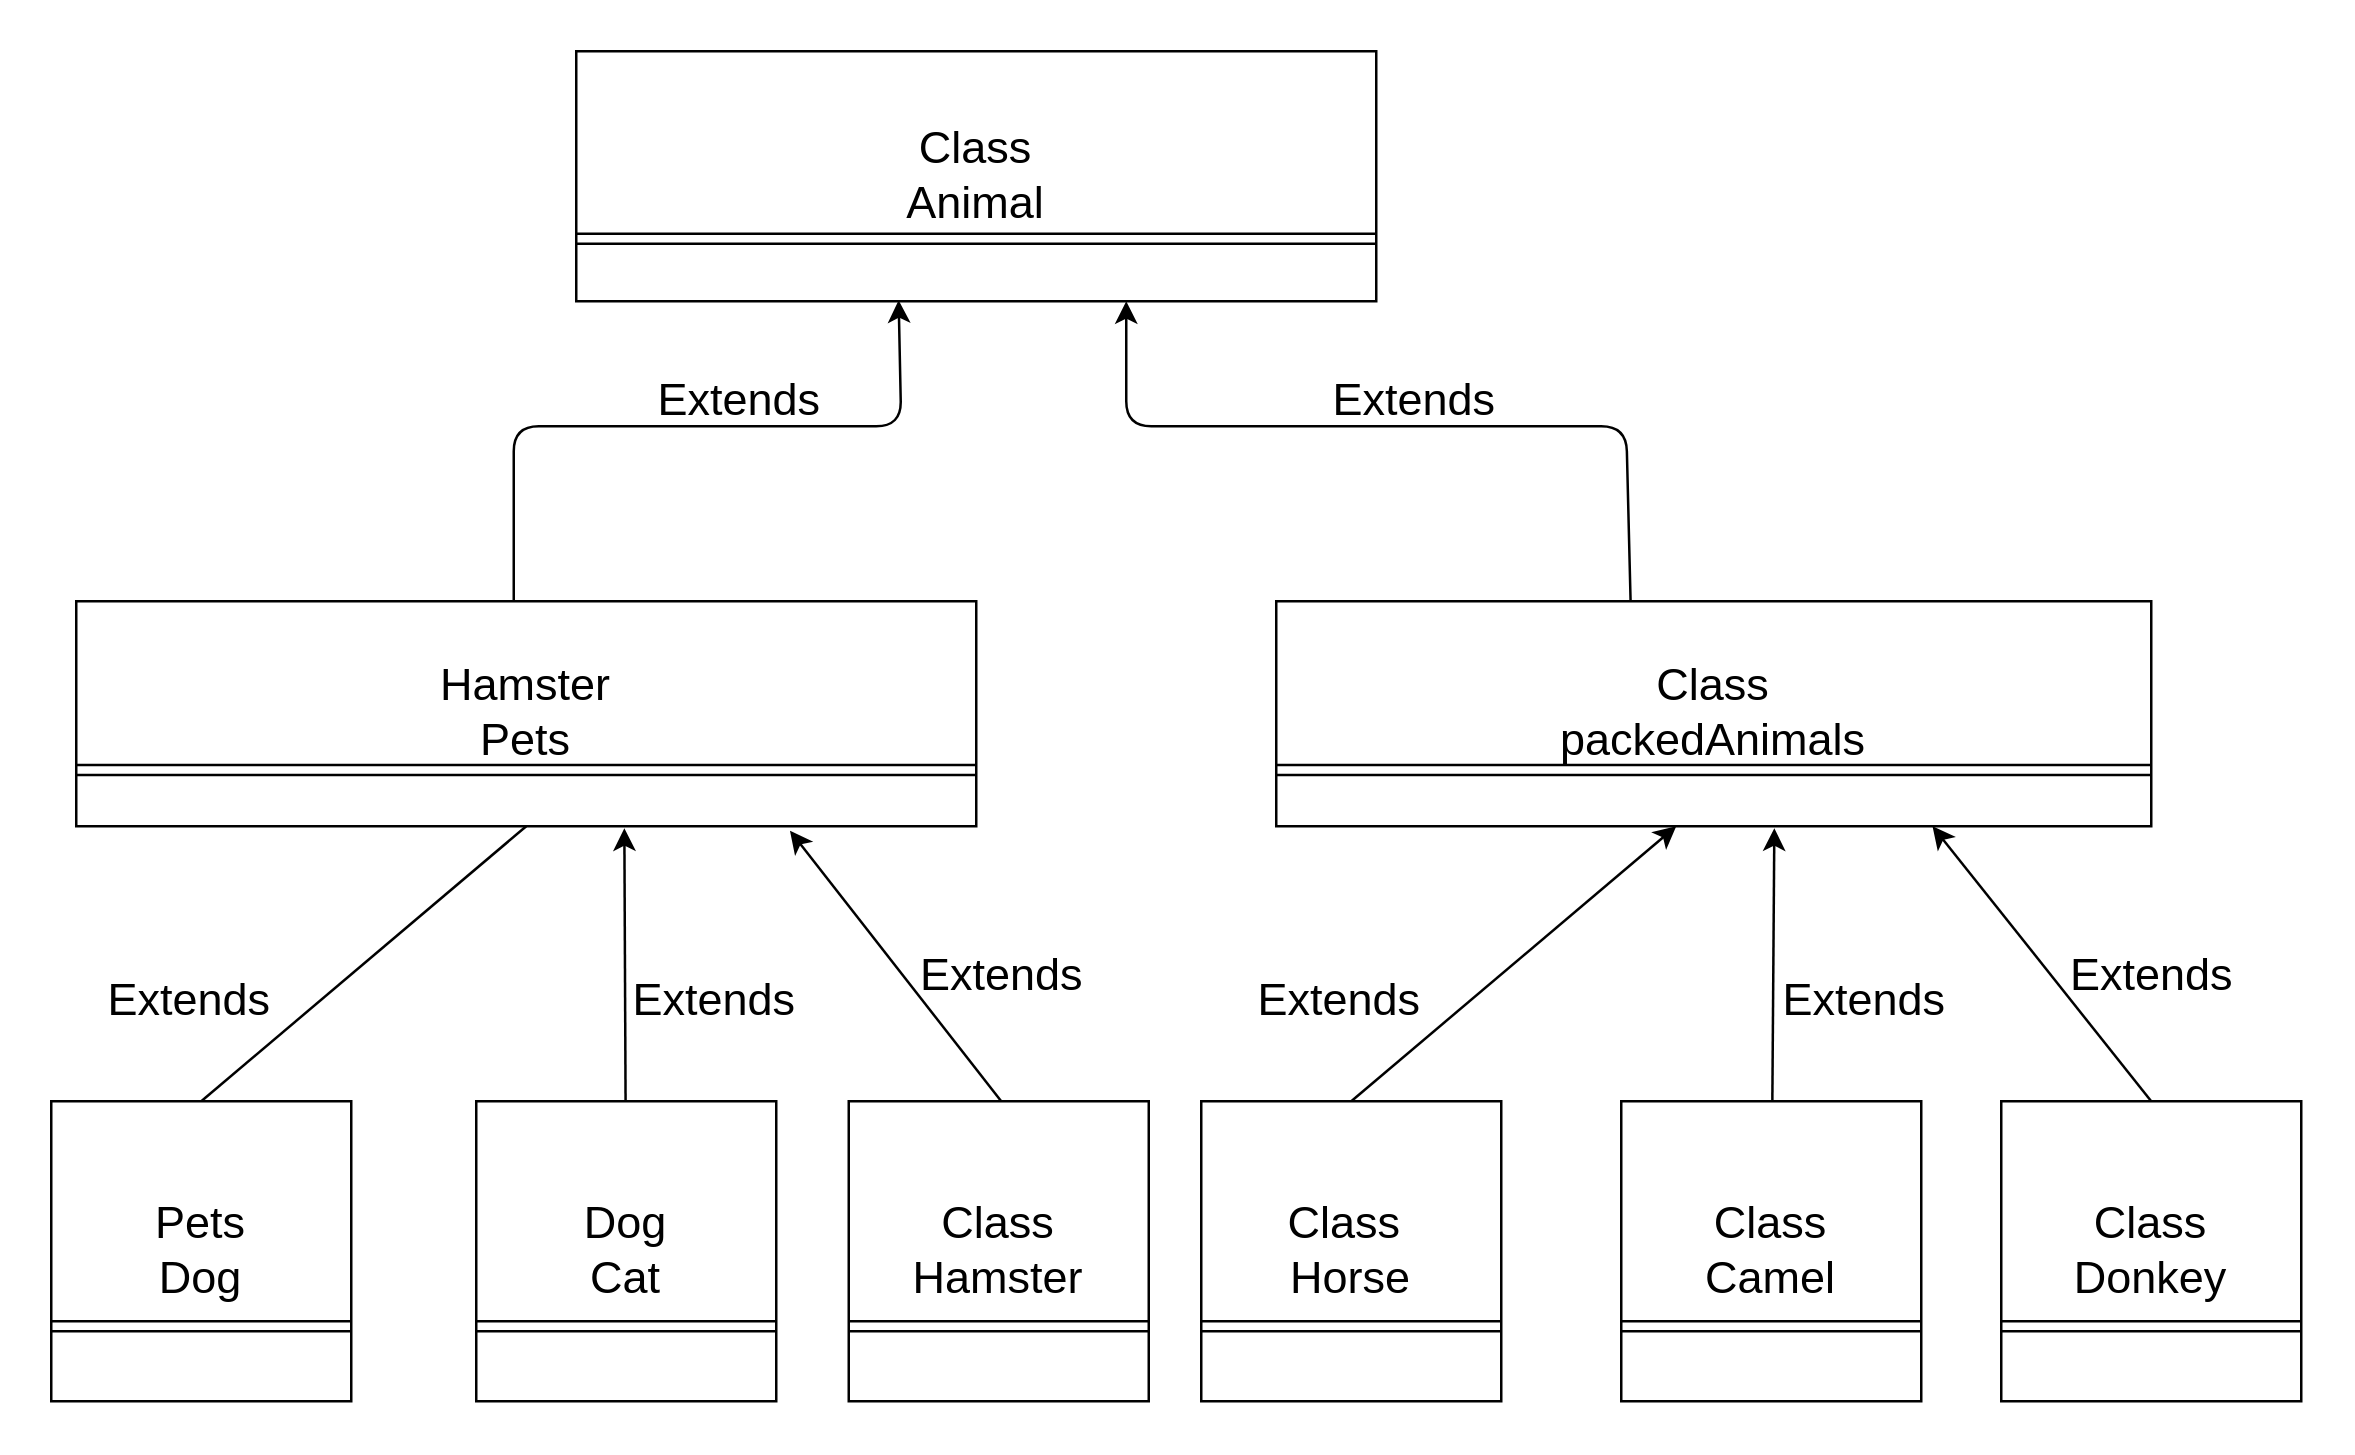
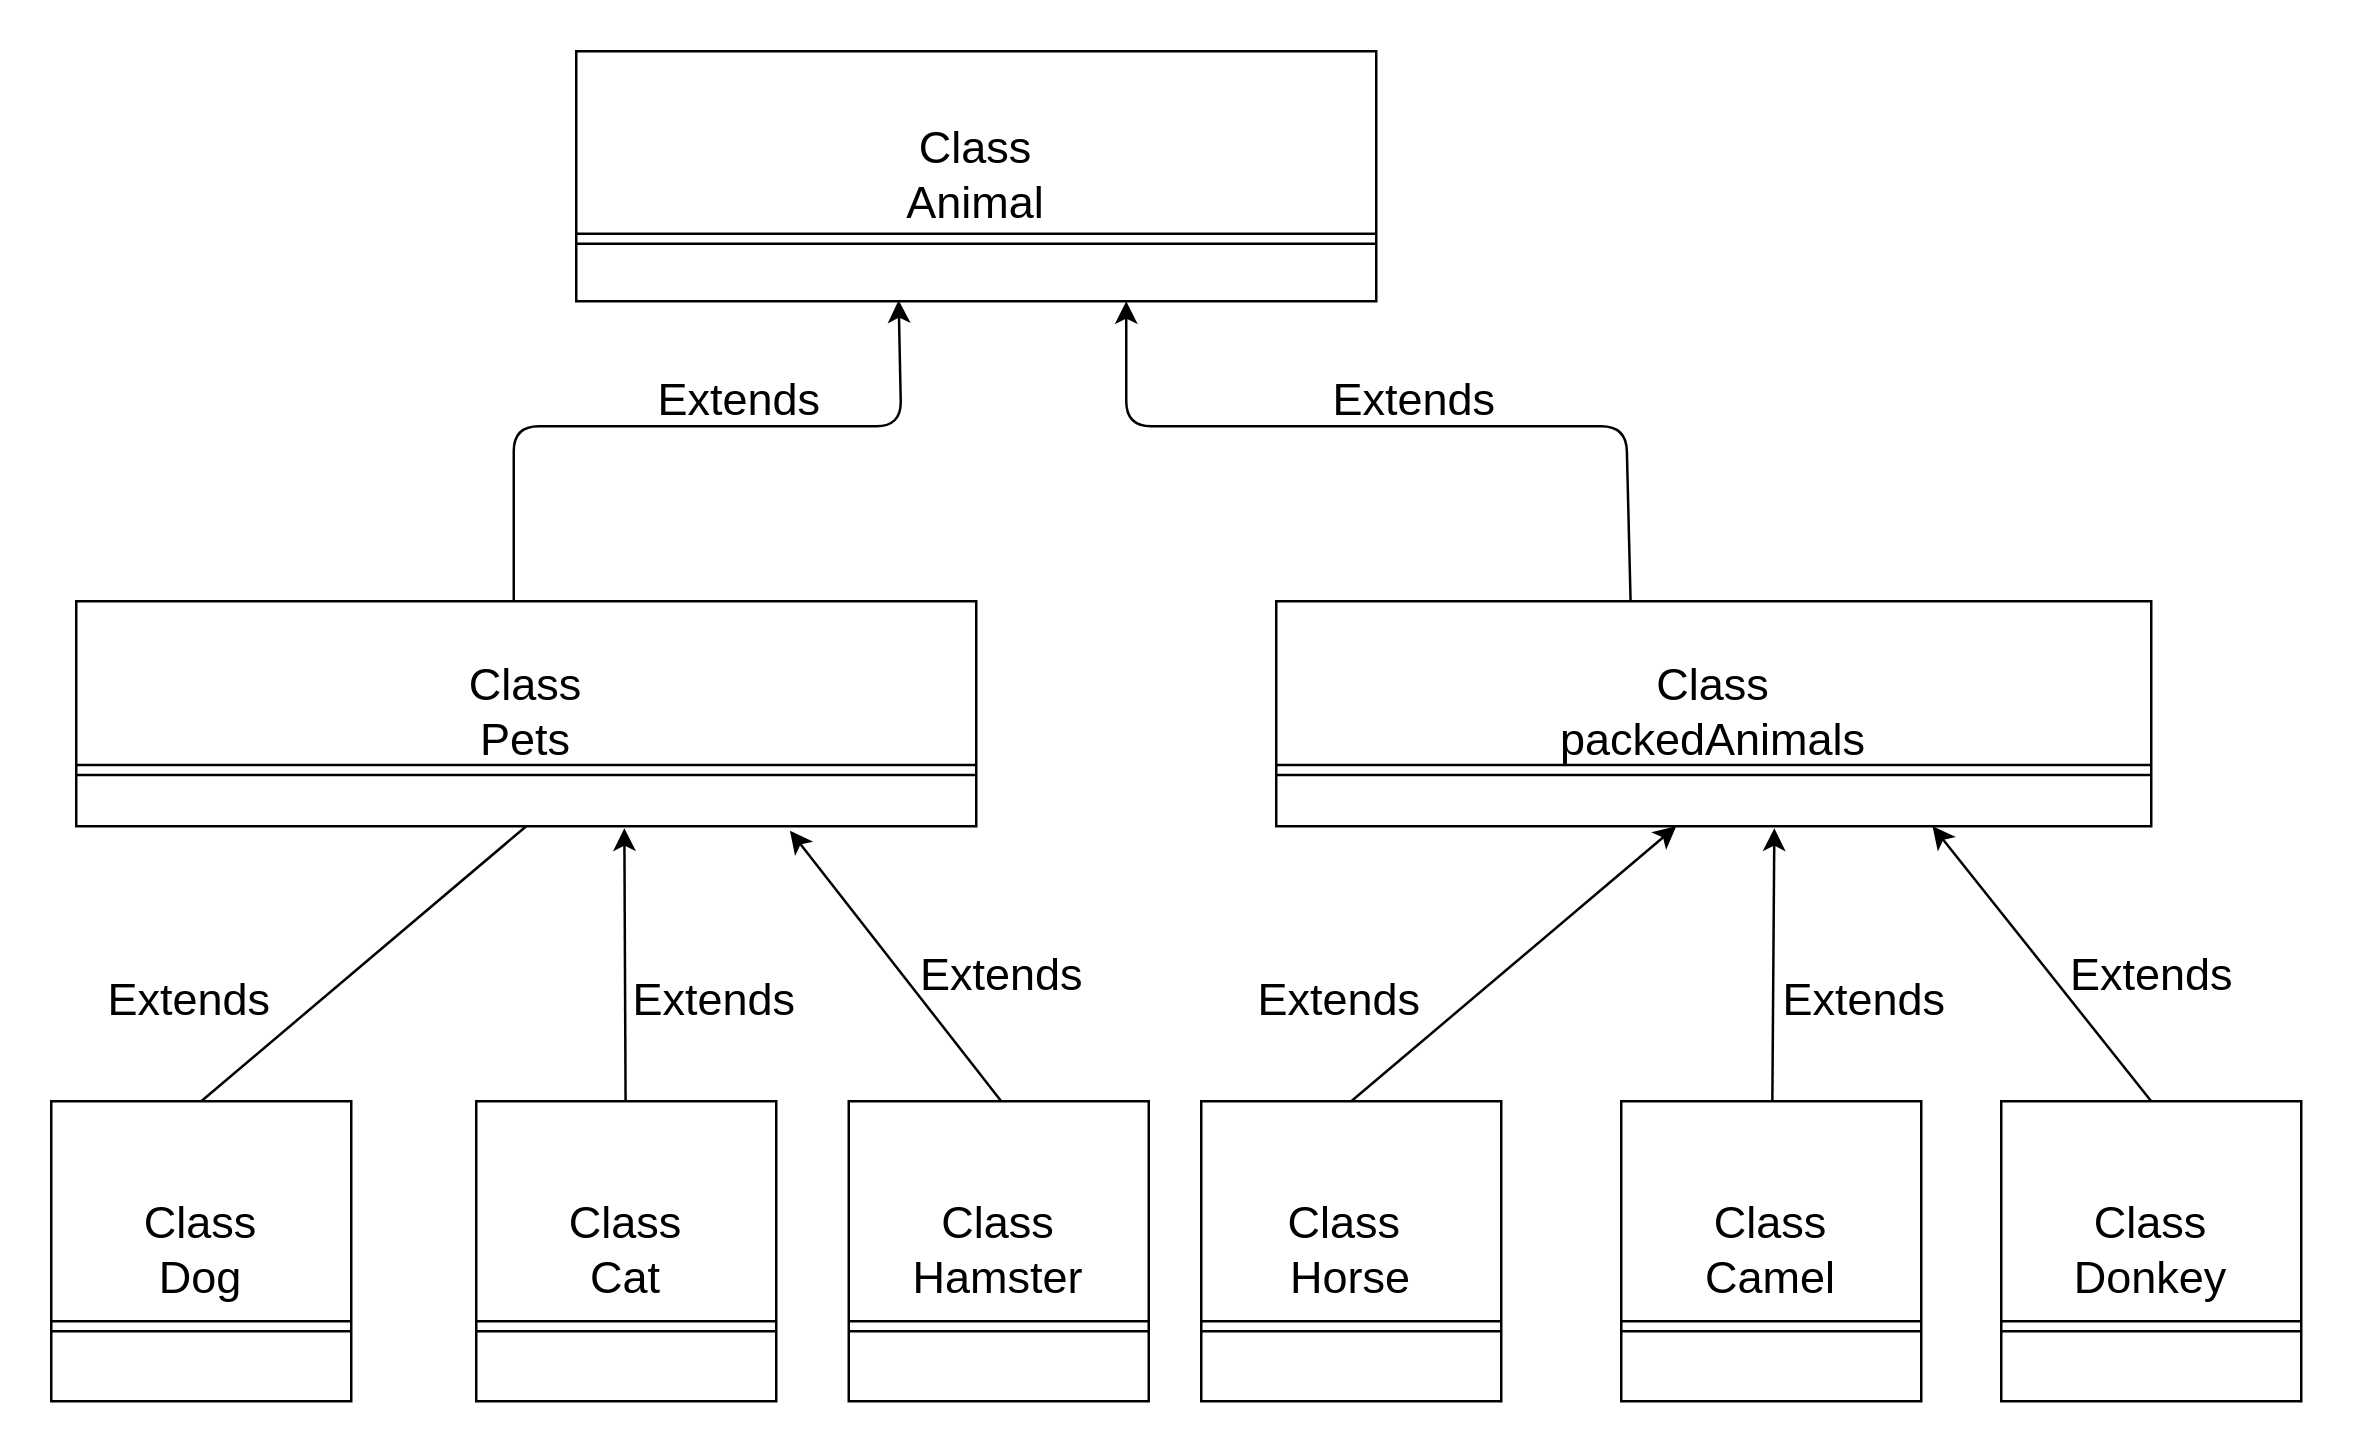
node "Hamster Pets": label "Hamster Pets" -> "Class Pets"
node "Pets Dog": label "Pets Dog" -> "Class Dog"
node "Dog Cat": label "Dog Cat" -> "Class Cat"
